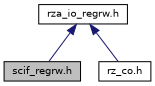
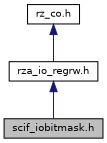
edge "rz_co.h" -> "rza_io_regrw.h": reversed
node "scif_regrw.h": label "scif_regrw.h" -> "scif_iobitmask.h"
